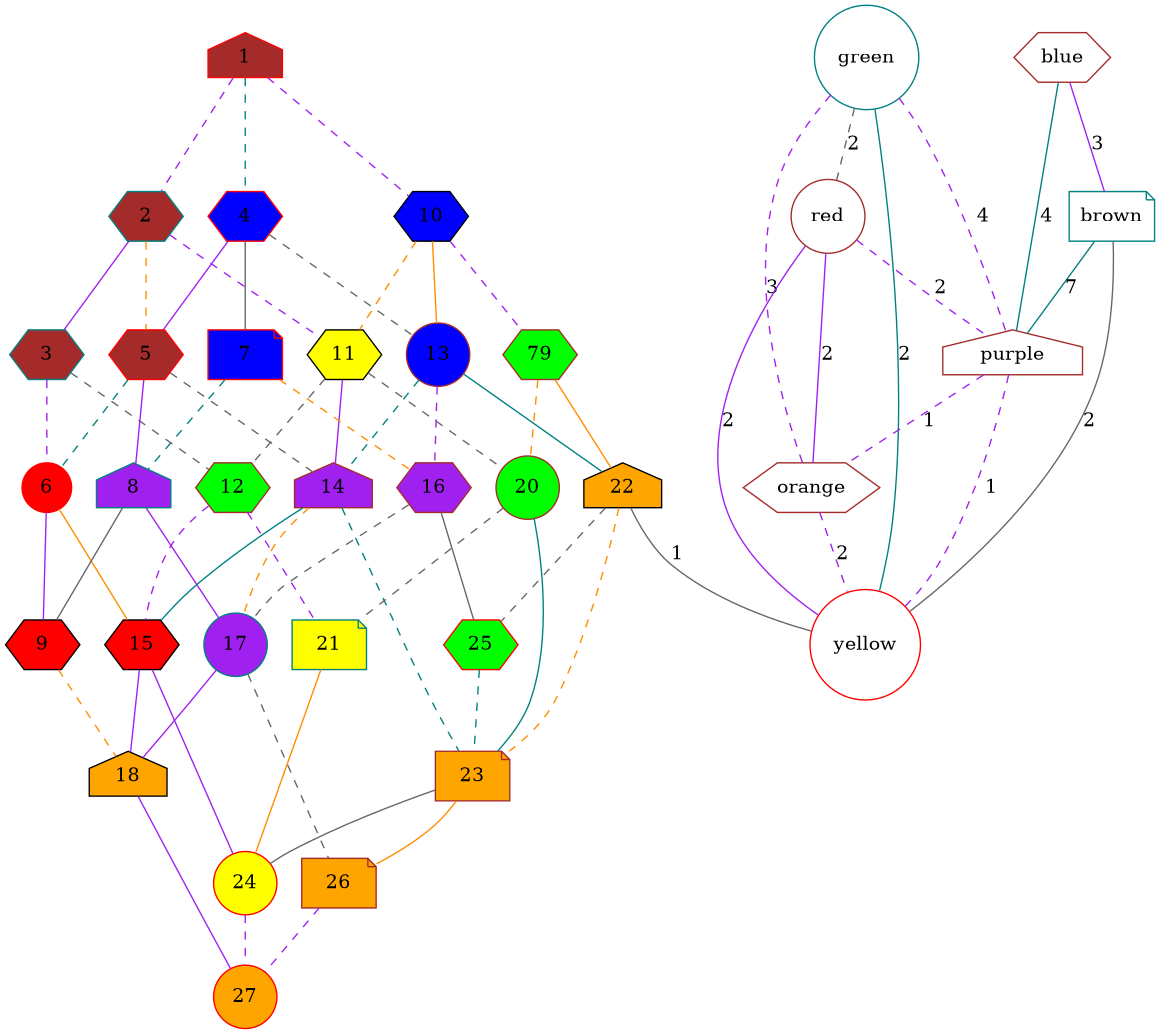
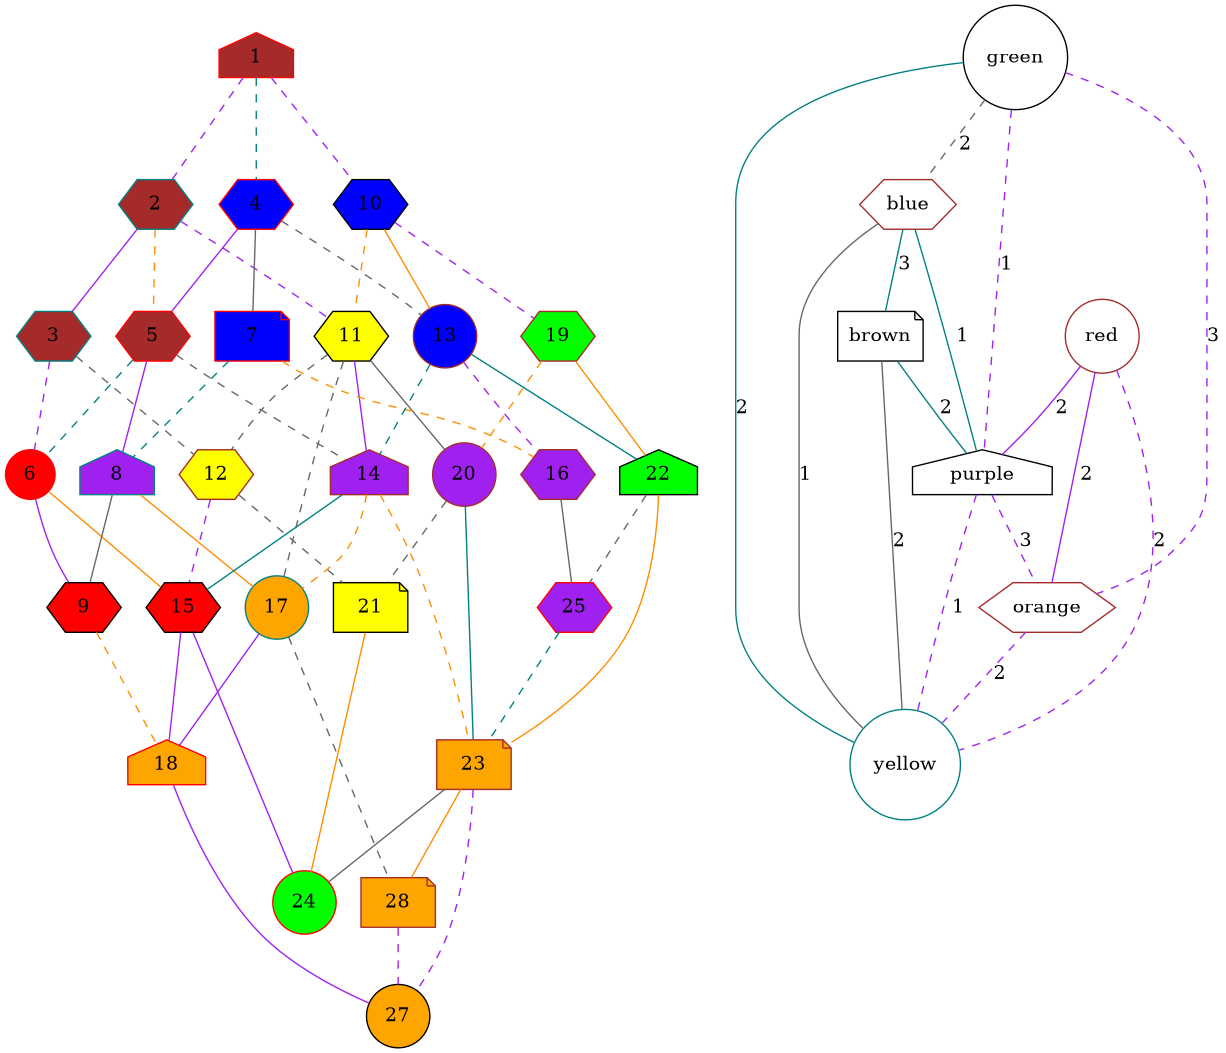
node "green": color teal -> black
edge "blue" -- "brown": color purple -> teal
edge "green" -- "red": now "green" -- "blue"
edge "green" -- "purple": label "4" -> "1"
edge "blue" -- "purple": label "4" -> "1"
node "brown": color teal -> black
edge "brown" -- "purple": label "7" -> "2"
edge "red" -- "purple": style dashed -> solid
node "79": label "79" -> "19"
node "purple": color brown -> black
edge "11" -- "20": style dashed -> solid
edge "purple" -- "orange": label "1" -> "3"
edge "red" -- "yellow": style solid -> dashed
node "12": fillcolor green -> yellow
node "20": fillcolor green -> purple
node "22": fillcolor orange -> green
edge "16" -- "17": now "11" -- "17"
edge "8" -- "17": color purple -> darkorange
edge "12" -- "21": color purple -> gray40
edge "22" -- "yellow": now "blue" -- "yellow"
edge "14" -- "23": color teal -> darkorange
edge "22" -- "23": style dashed -> solid
node "17": fillcolor purple -> orange
node "21": color teal -> black
node "25": fillcolor green -> purple
node "yellow": color red -> teal
node "18": color black -> red
node "24": fillcolor yellow -> green
node "26": label "26" -> "28"
edge "24" -- "27": now "23" -- "27"
node "27": color red -> black
